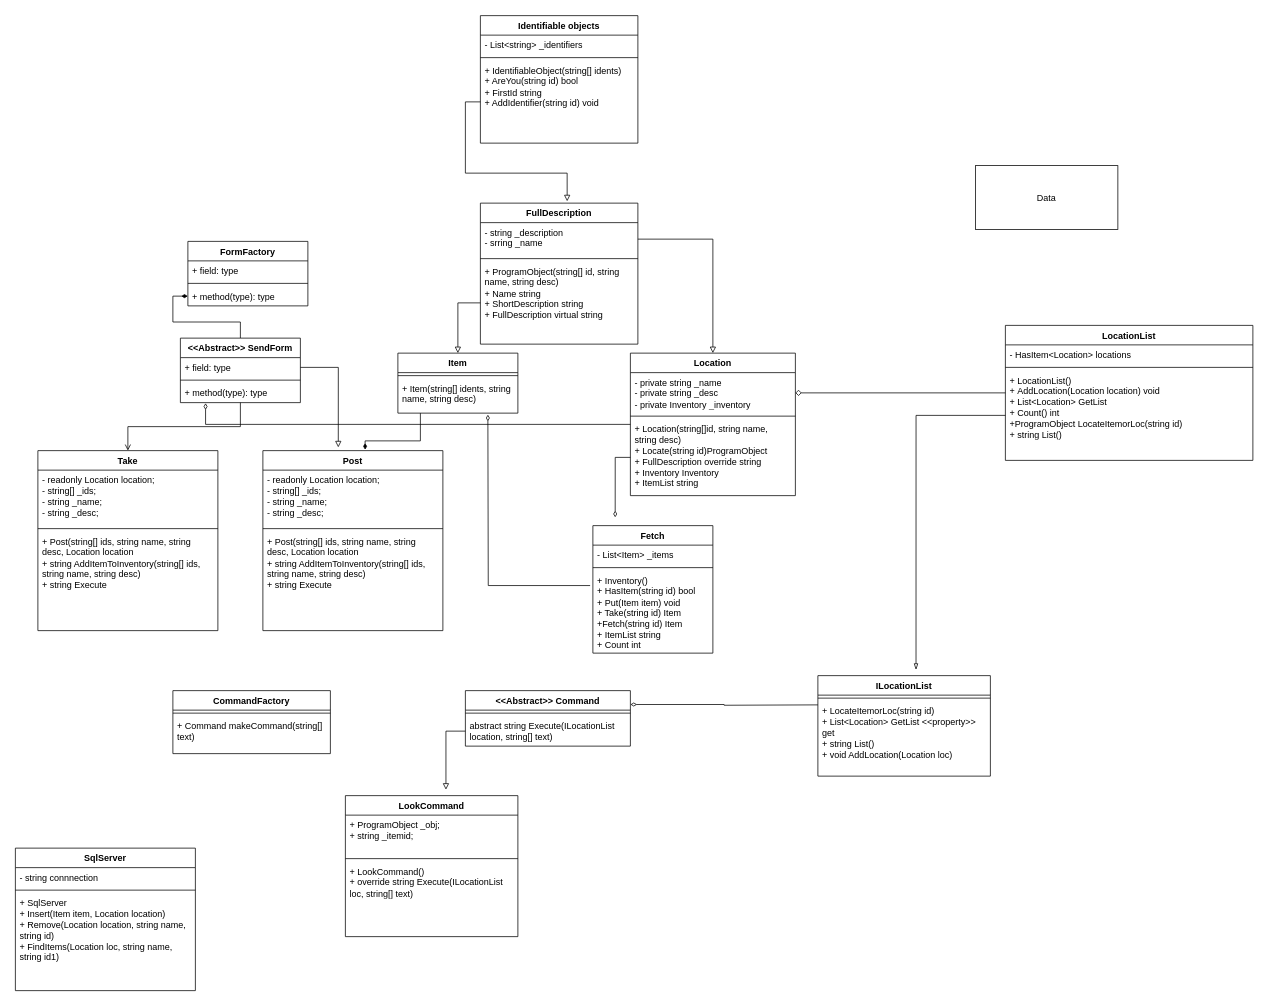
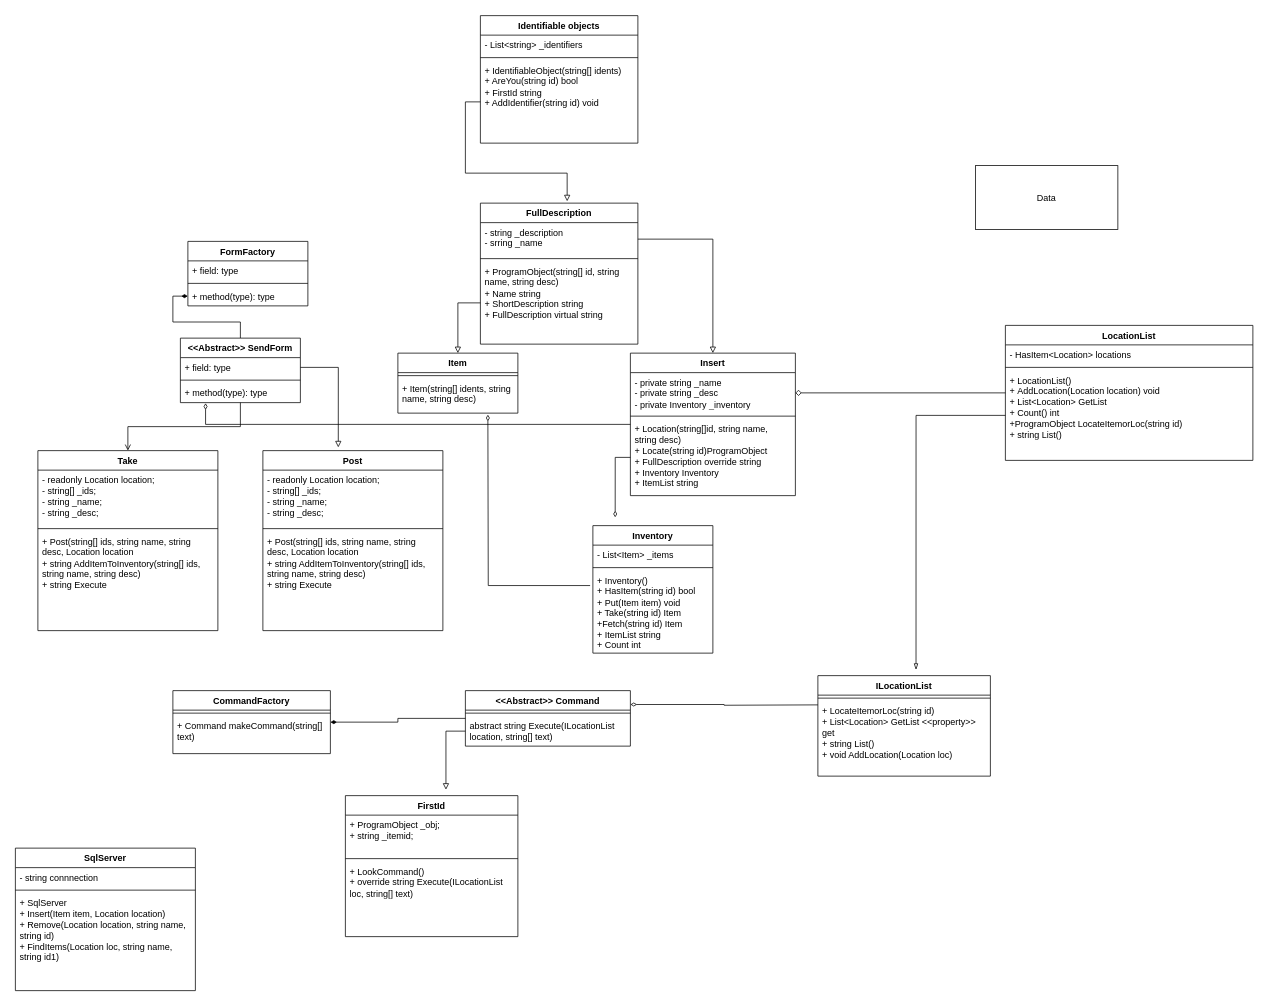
node "Location": label "Location" -> "Insert"
edge "Item" -> "Post": removed
node "Fetch": label "Fetch" -> "Inventory"
edge "<<Abstract>> Command" -> "CommandFactory": added
node "LookCommand": label "LookCommand" -> "FirstId"
